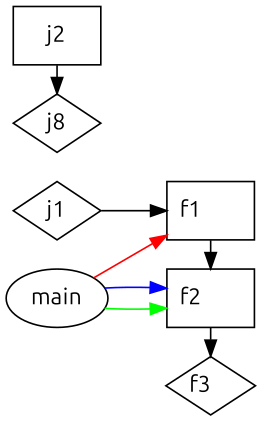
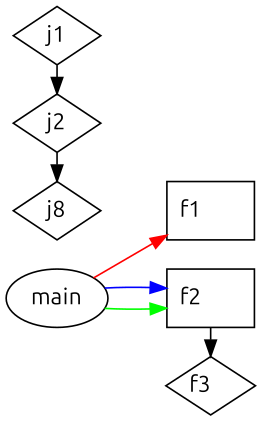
node "j2": shape box -> diamond
edge "j1" -> "f1": now "j1" -> "j2"
edge "f1" -> "f2": removed
